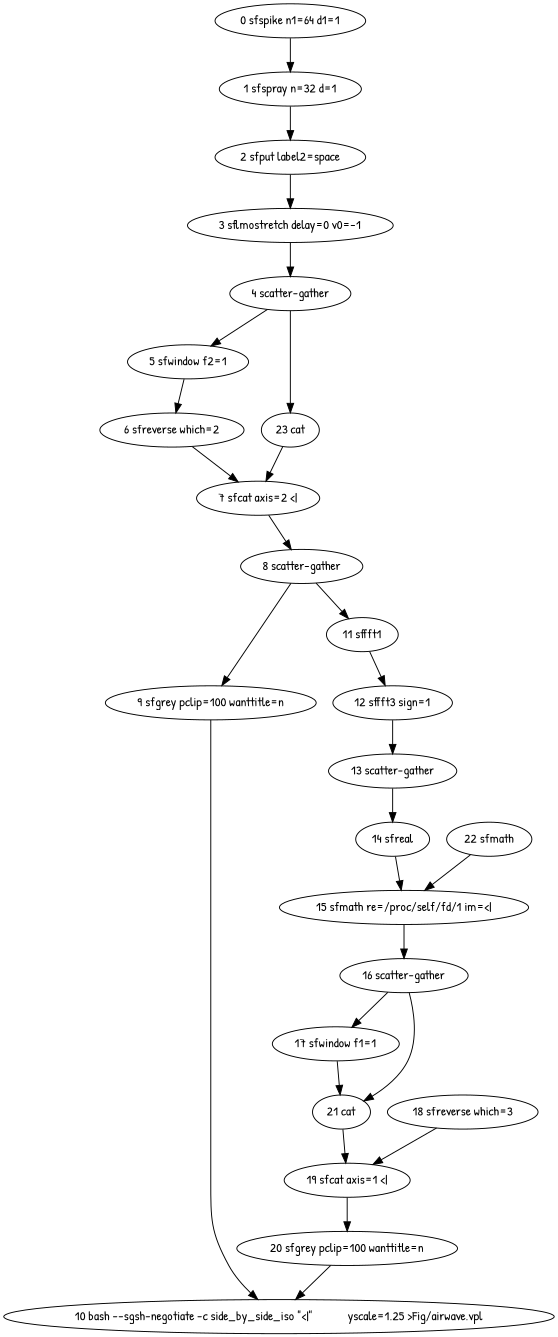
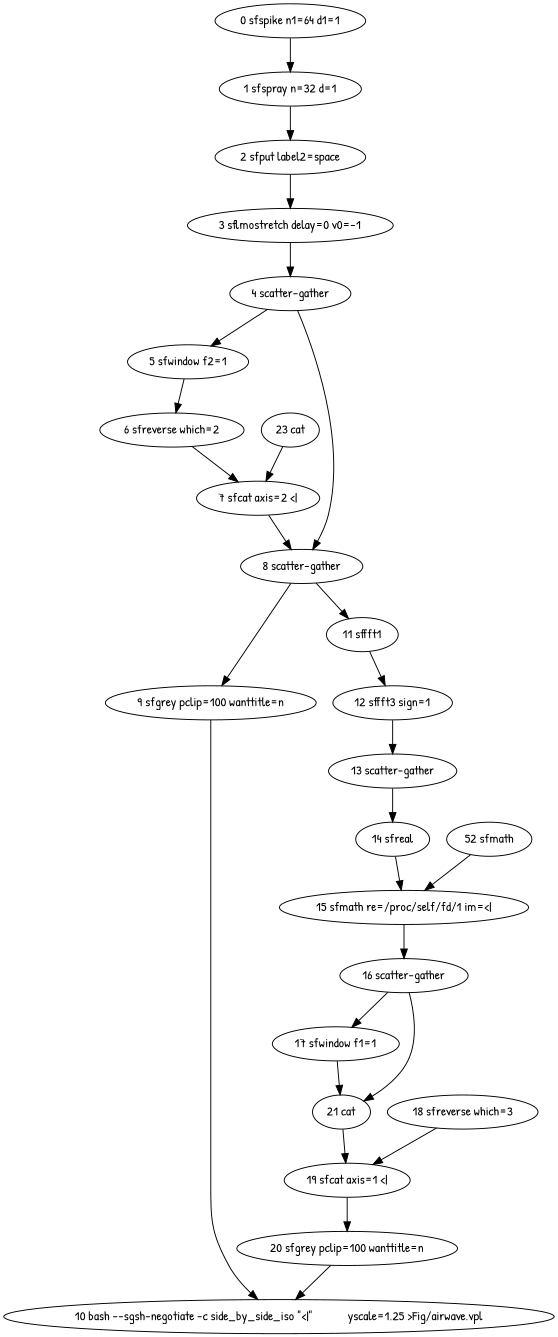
edge "4 scatter-gather" -> "23 cat": now "4 scatter-gather" -> "8 scatter-gather"
node "22 sfmath": label "22 sfmath" -> "52 sfmath"
